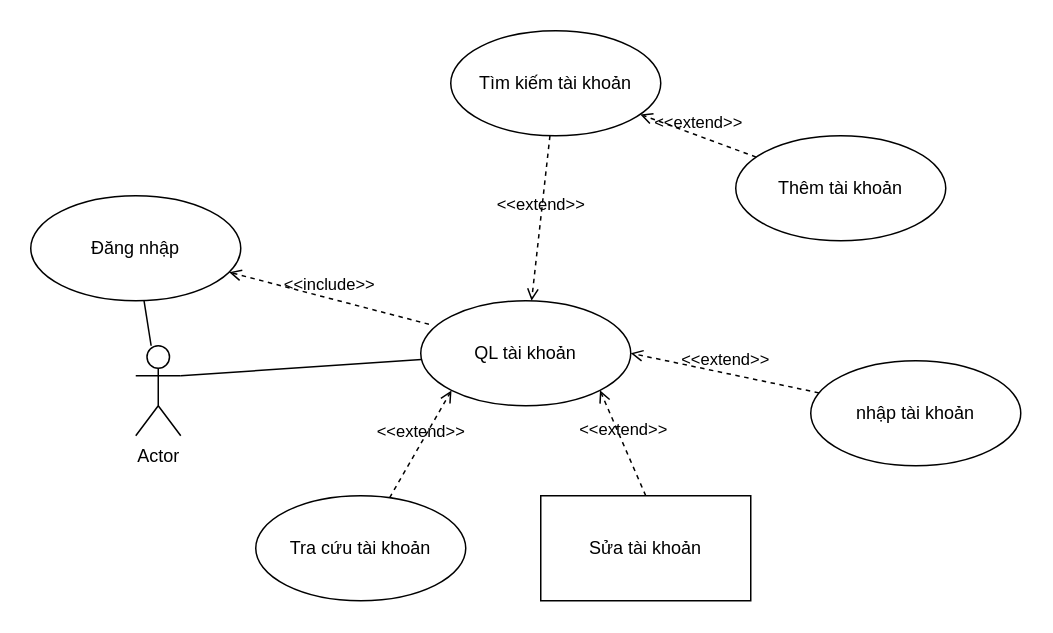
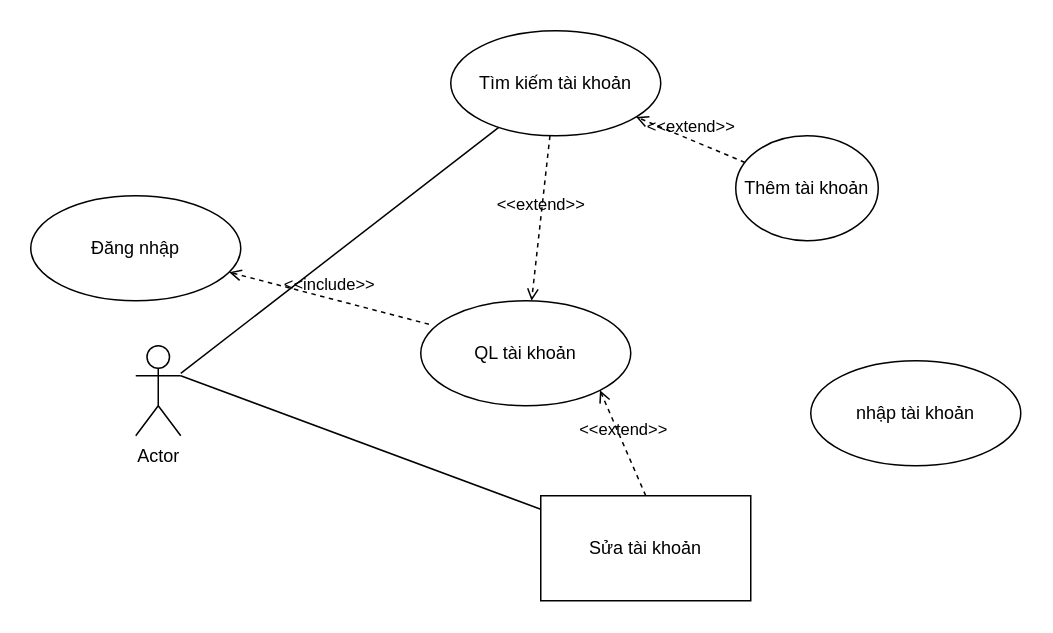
node "Thêm tài khoản": size 210x105 -> 143x105
edge "Đăng nhập" -- "Actor": now "Tìm kiếm tài khoản" -- "Actor"
edge "QL tài khoản" -- "Actor": now "Sửa tài khoản" -- "Actor"
edge "nhập tài khoản" -> "QL tài khoản": removed, label "<<extend>>"
edge "Tra cứu tài khoản" -> "QL tài khoản": removed, label "<<extend>>"
node "Tra cứu tài khoản": removed
